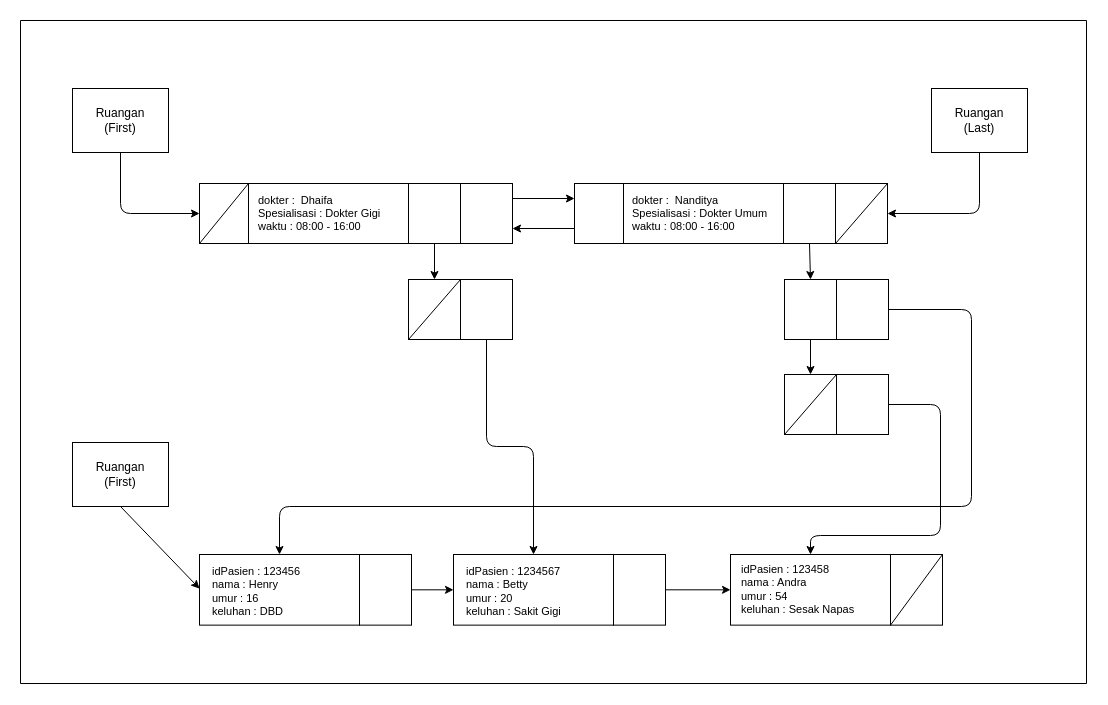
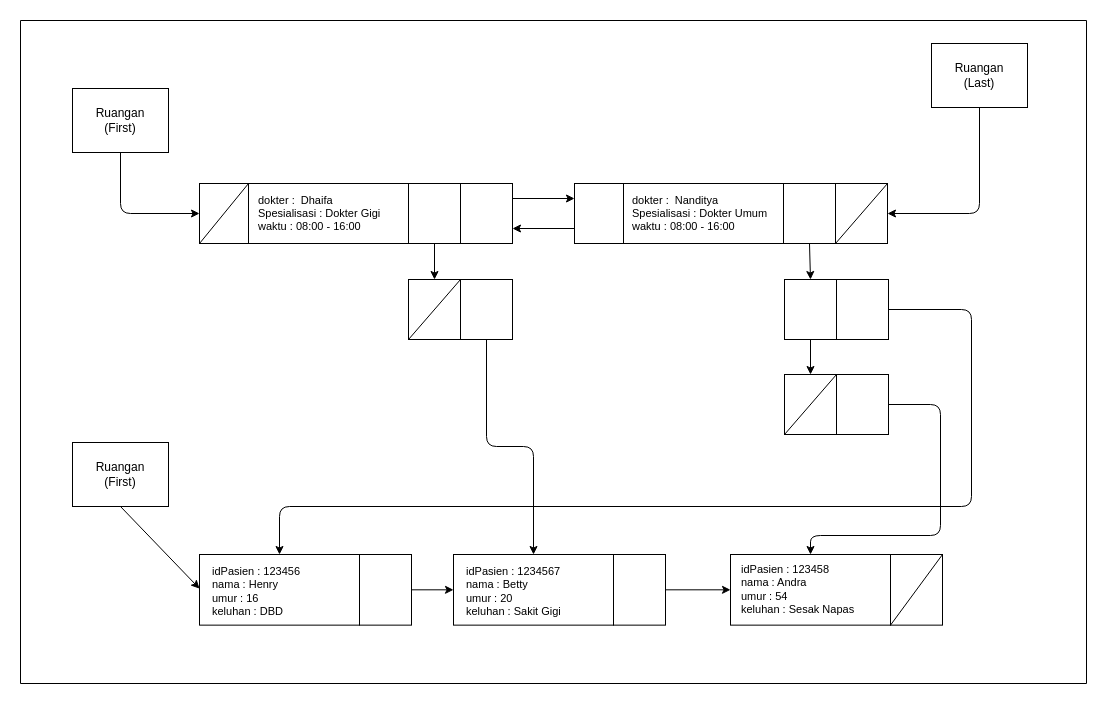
node "Ruangan (Last)": moved (980, 121) -> (980, 76)
